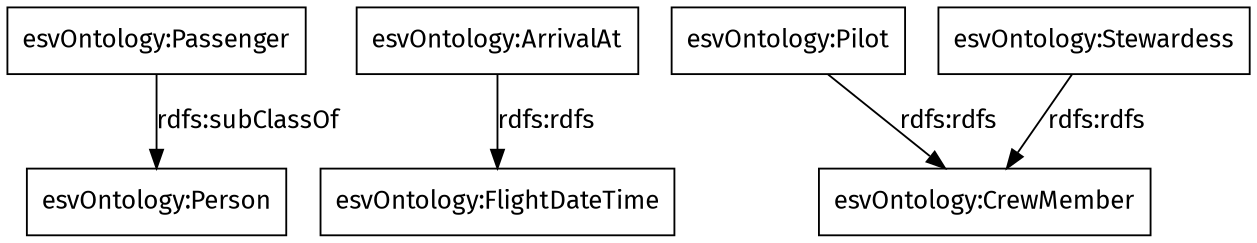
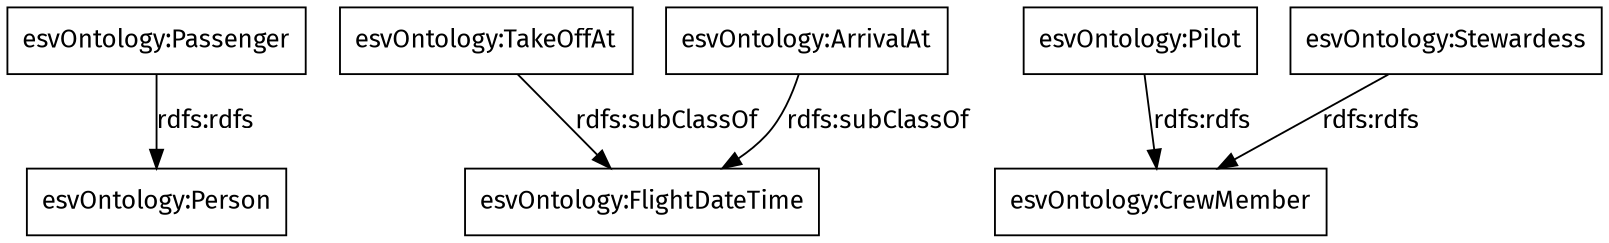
node "esvOntology:TakeOffAt": added
edge "esvOntology:Passenger" -> "esvOntology:Person": label "rdfs:subClassOf" -> "rdfs:rdfs"
edge "esvOntology:ArrivalAt" -> "esvOntology:FlightDateTime": label "rdfs:rdfs" -> "rdfs:subClassOf"
